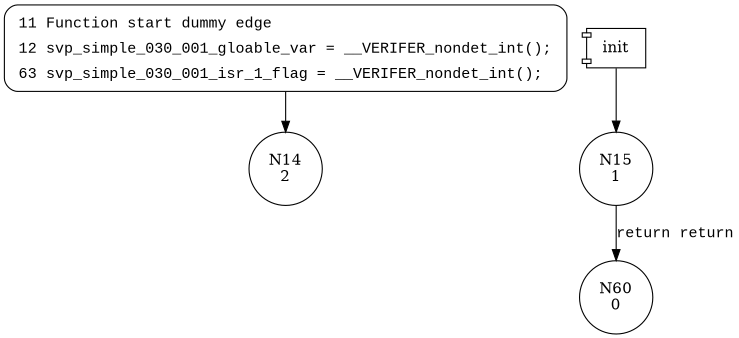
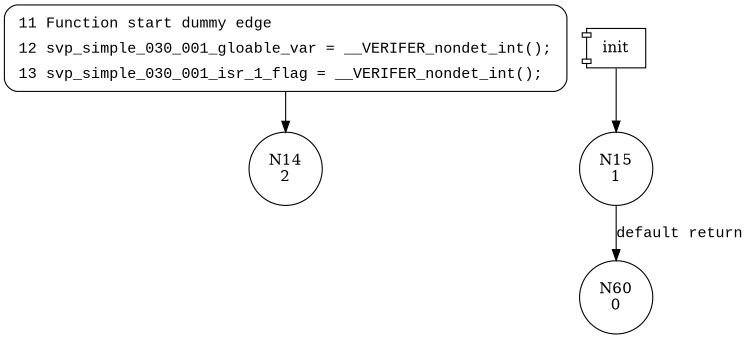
node "11": text "63" -> "13"
edge "N15 1" -> "N60 0": label "return return" -> "default return"
